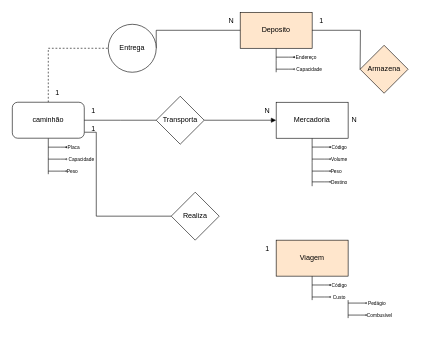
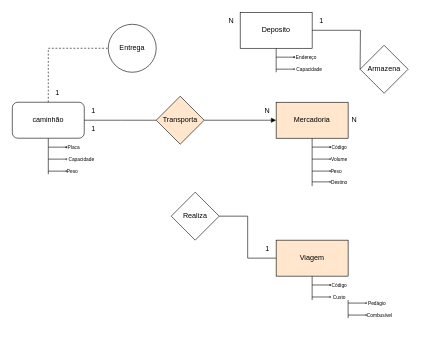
edge "Deposito" -- "Entrega": removed
node "Deposito": fillcolor #ffe6cc -> #ffffff
node "Armazena": fillcolor #ffe6cc -> #ffffff
node "Transporta": fillcolor #ffffff -> #ffe6cc
node "Mercadoria": fillcolor #ffffff -> #ffe6cc
edge "caminhão" -- "Realiza": removed
edge "Realiza" -- "Viagem": added
